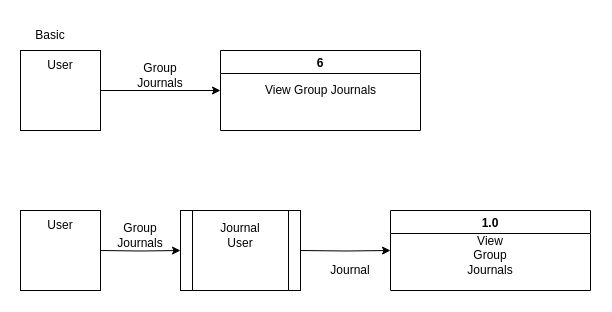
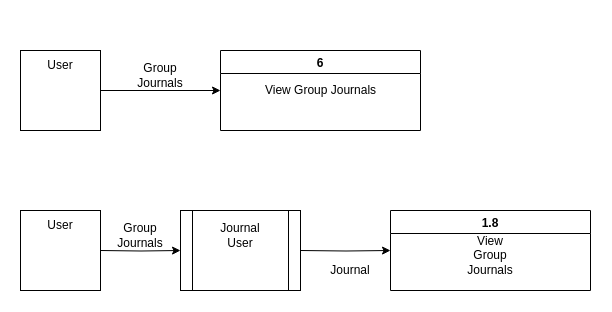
node "Basic": removed
node "1.0": label "1.0" -> "1.8"
